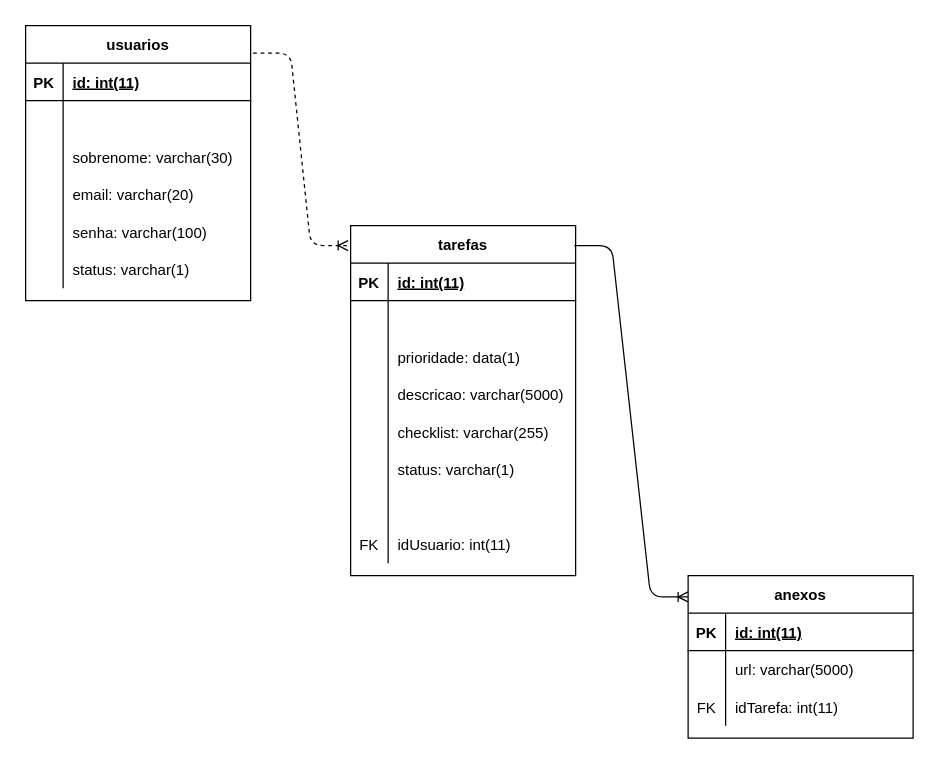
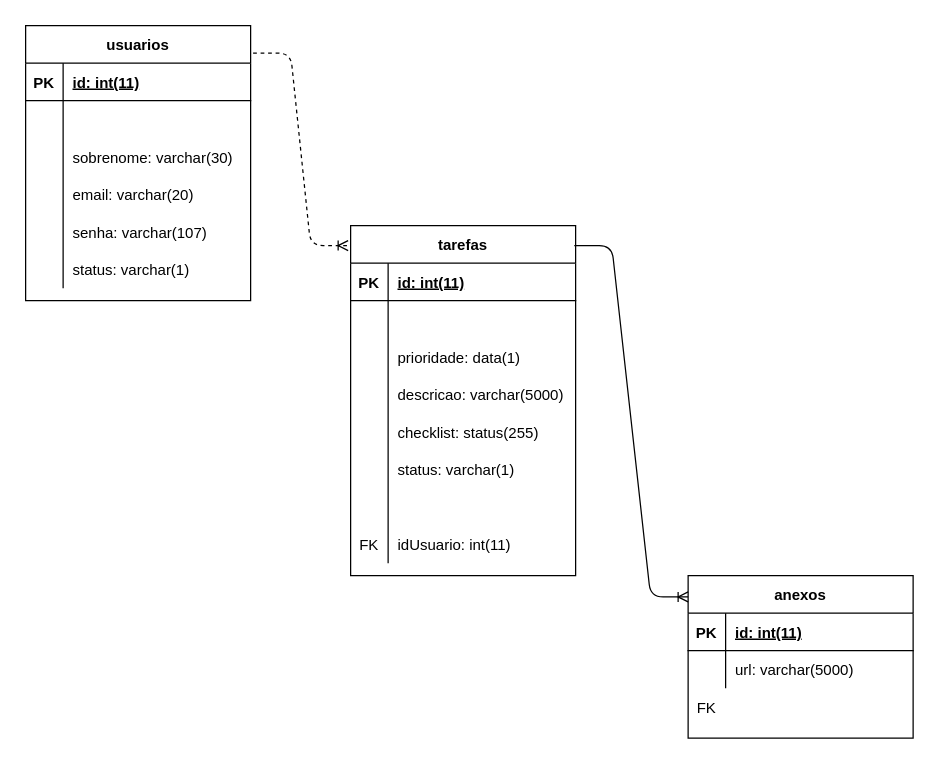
node "senha: varchar(100)": label "senha: varchar(100)" -> "senha: varchar(107)"
node "checklist: varchar(255)": label "checklist: varchar(255)" -> "checklist: status(255)"
node "idTarefa: int(11)": removed
